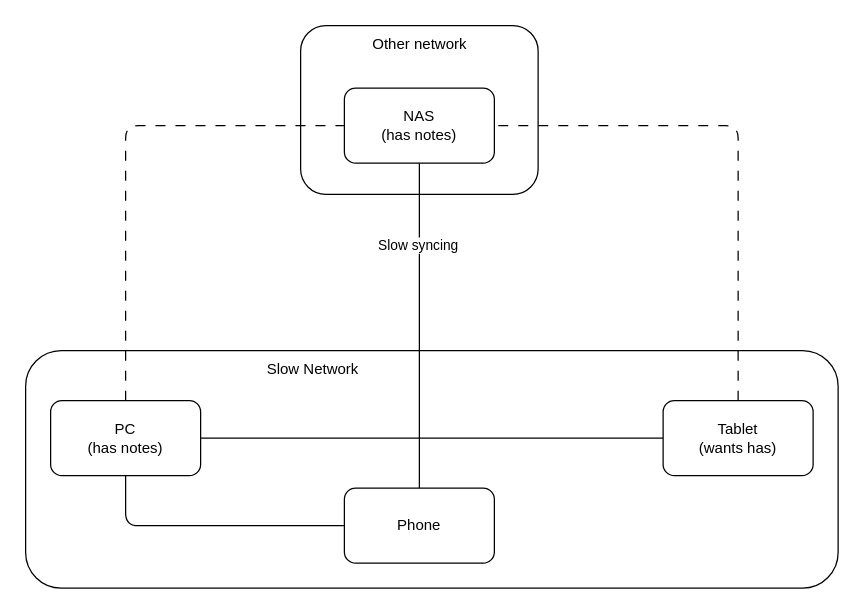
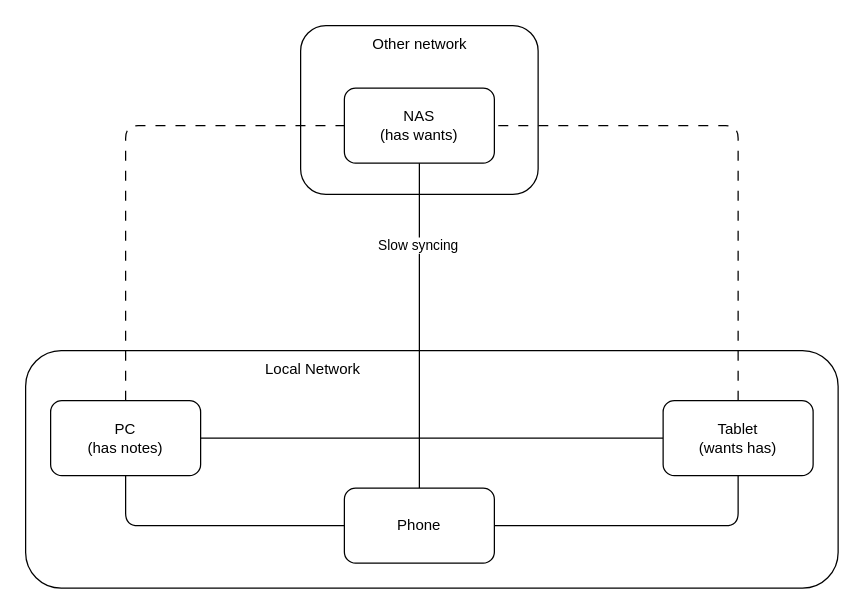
node "NAS (has notes)": label "NAS (has notes)" -> "NAS (has wants)"
node "Slow Network": label "Slow Network" -> "Local Network"
edge "Tablet (wants has)" -- "Phone": added
